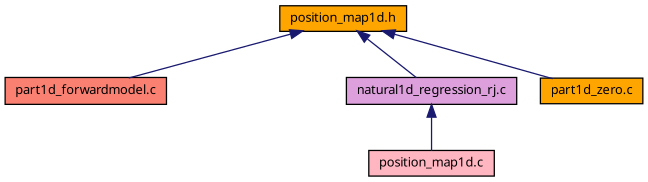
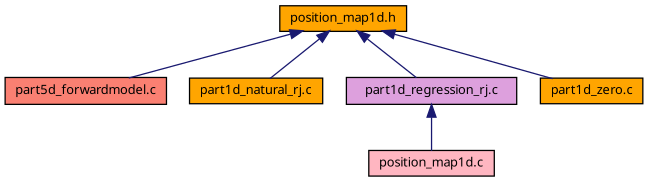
node "part1d_forwardmodel.c": label "part1d_forwardmodel.c" -> "part5d_forwardmodel.c"
node "part1d_natural_rj.c": added
node "natural1d_regression_rj.c": label "natural1d_regression_rj.c" -> "part1d_regression_rj.c"
